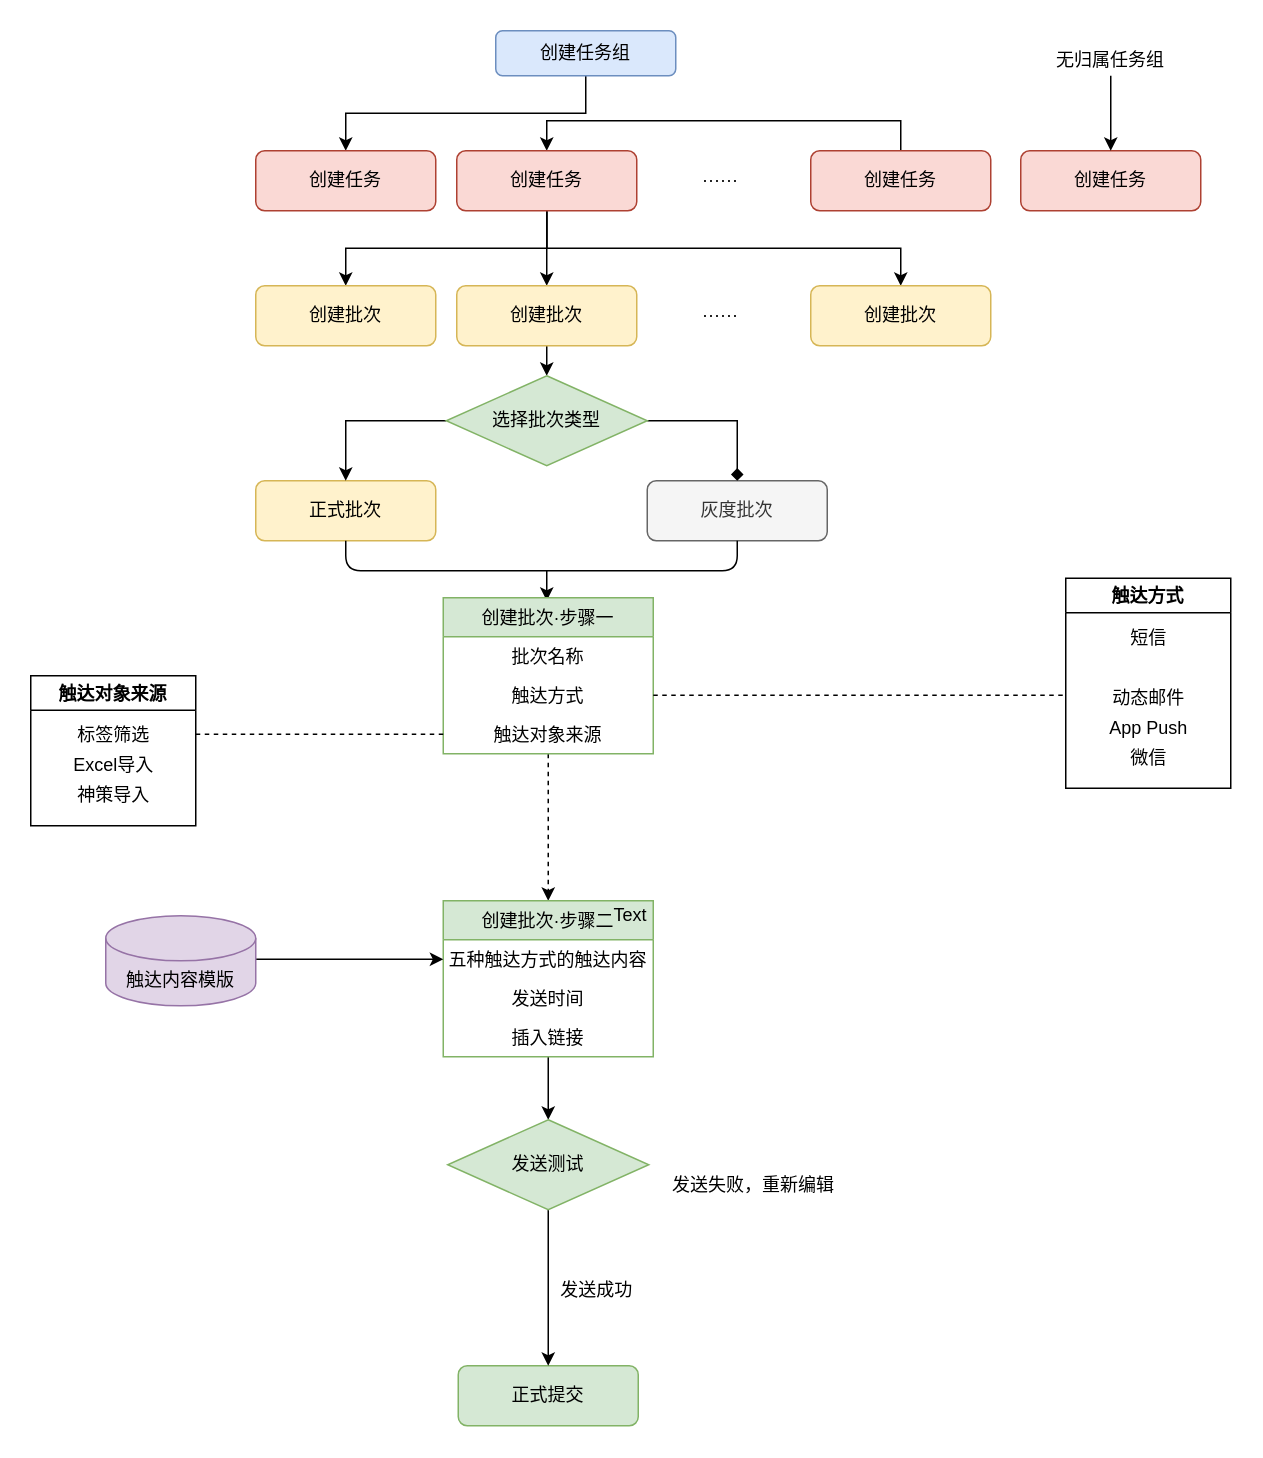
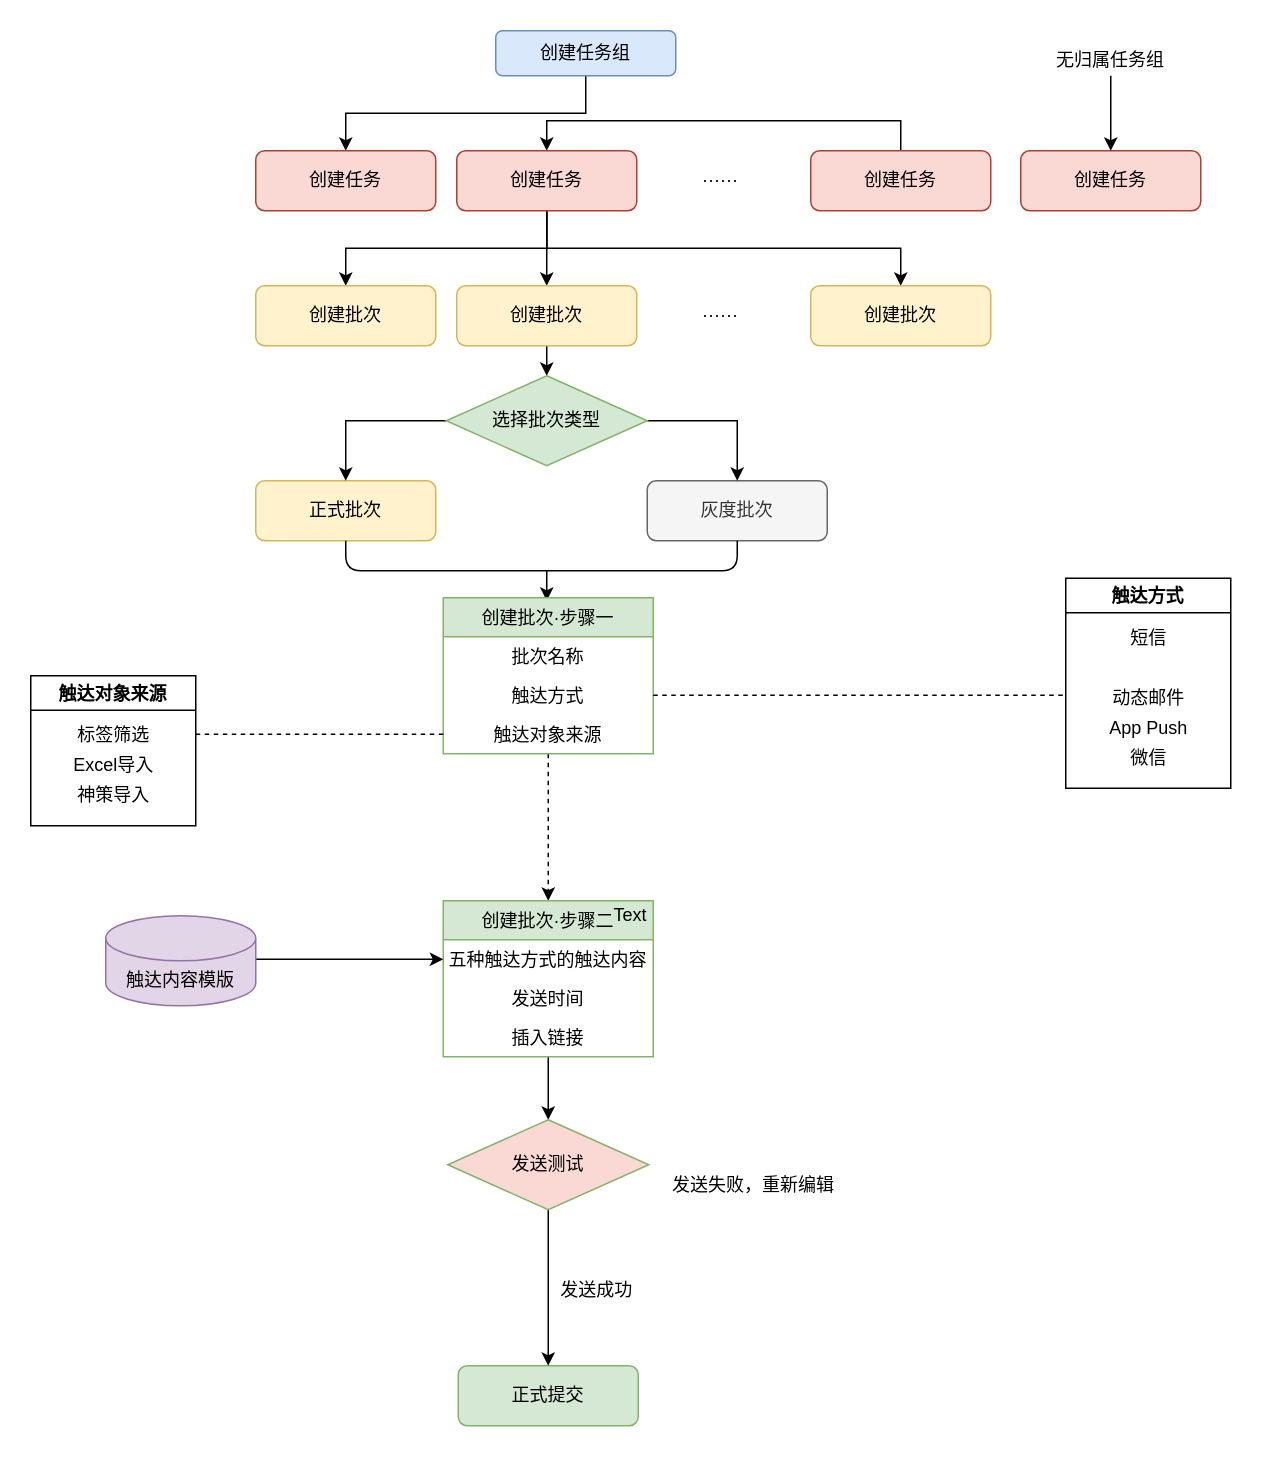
edge "选择批次类型" -> "灰度批次": arrowhead diamond -> classic
node "发送测试": fillcolor #d5e8d4 -> #fad9d5
